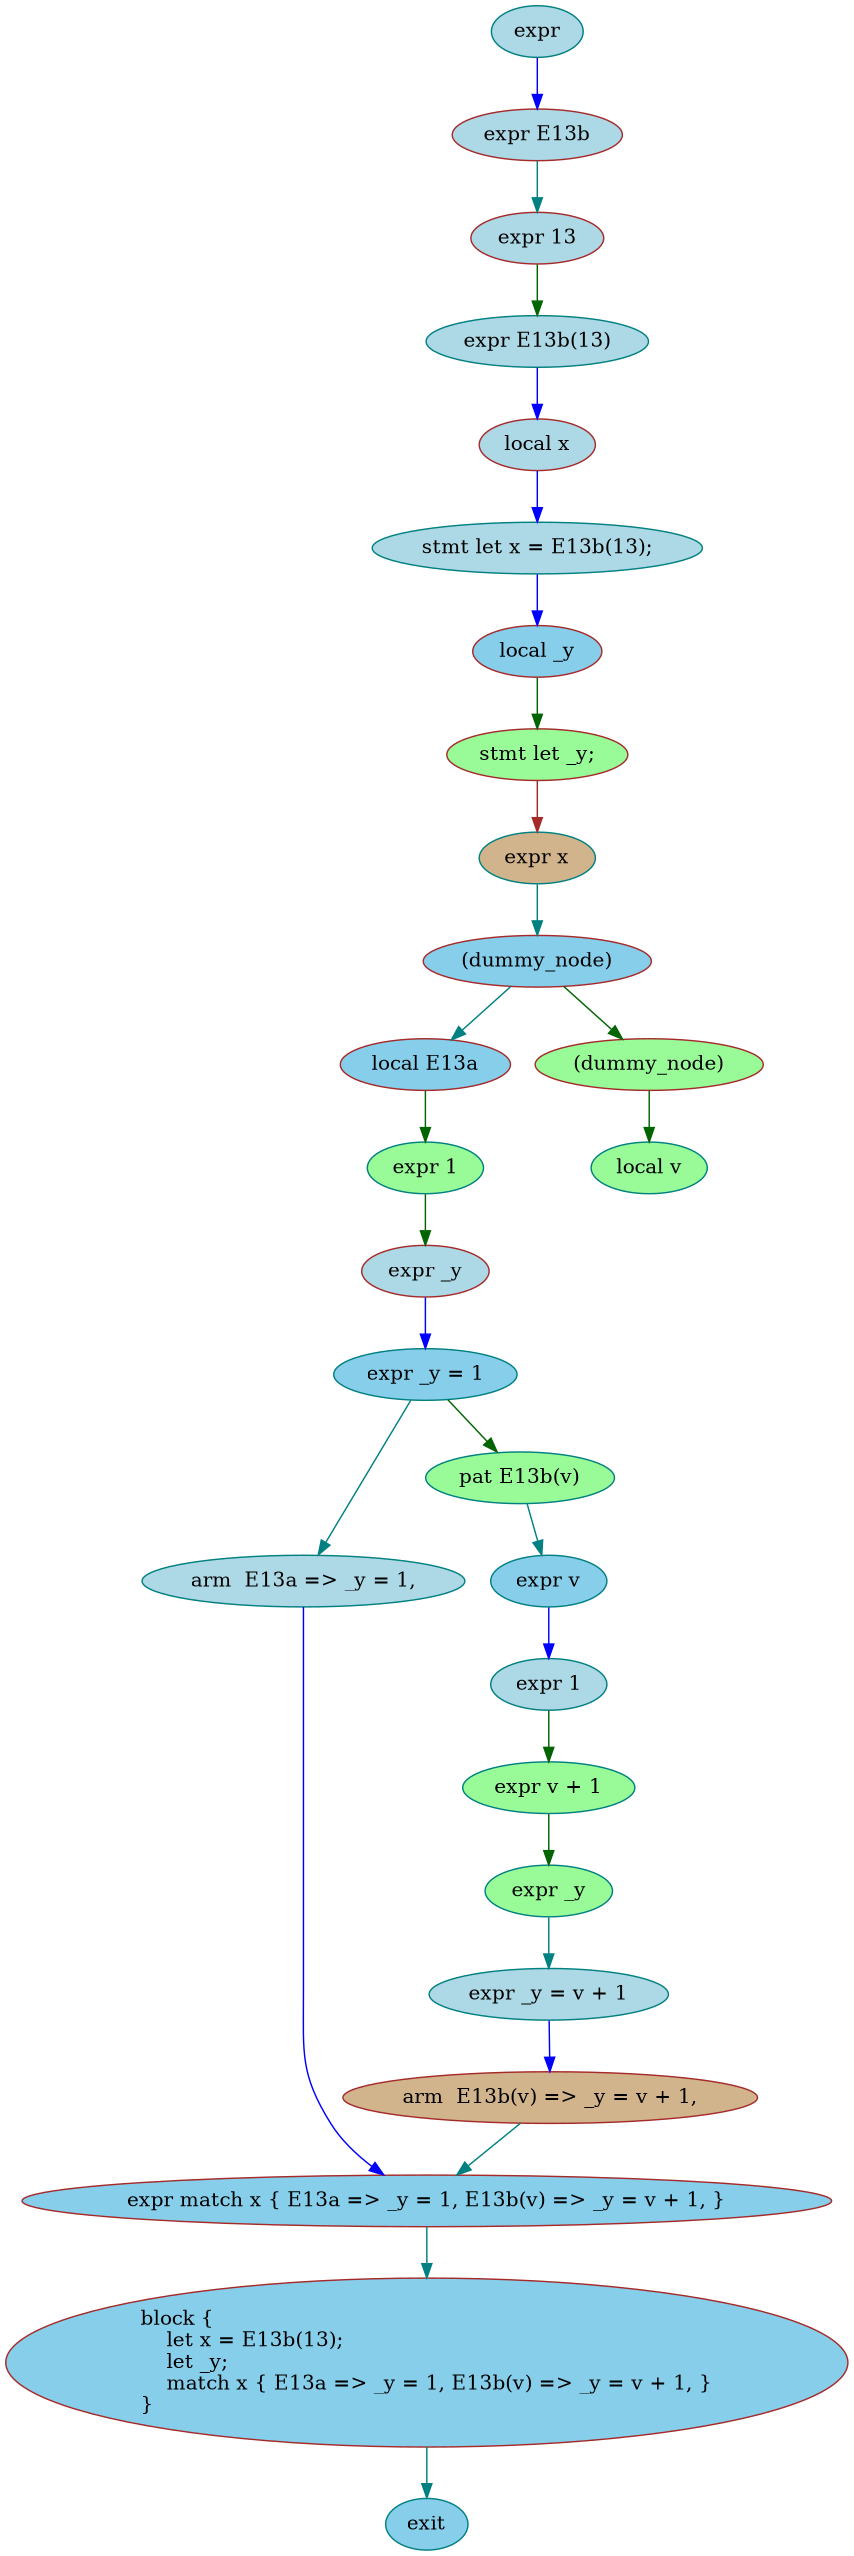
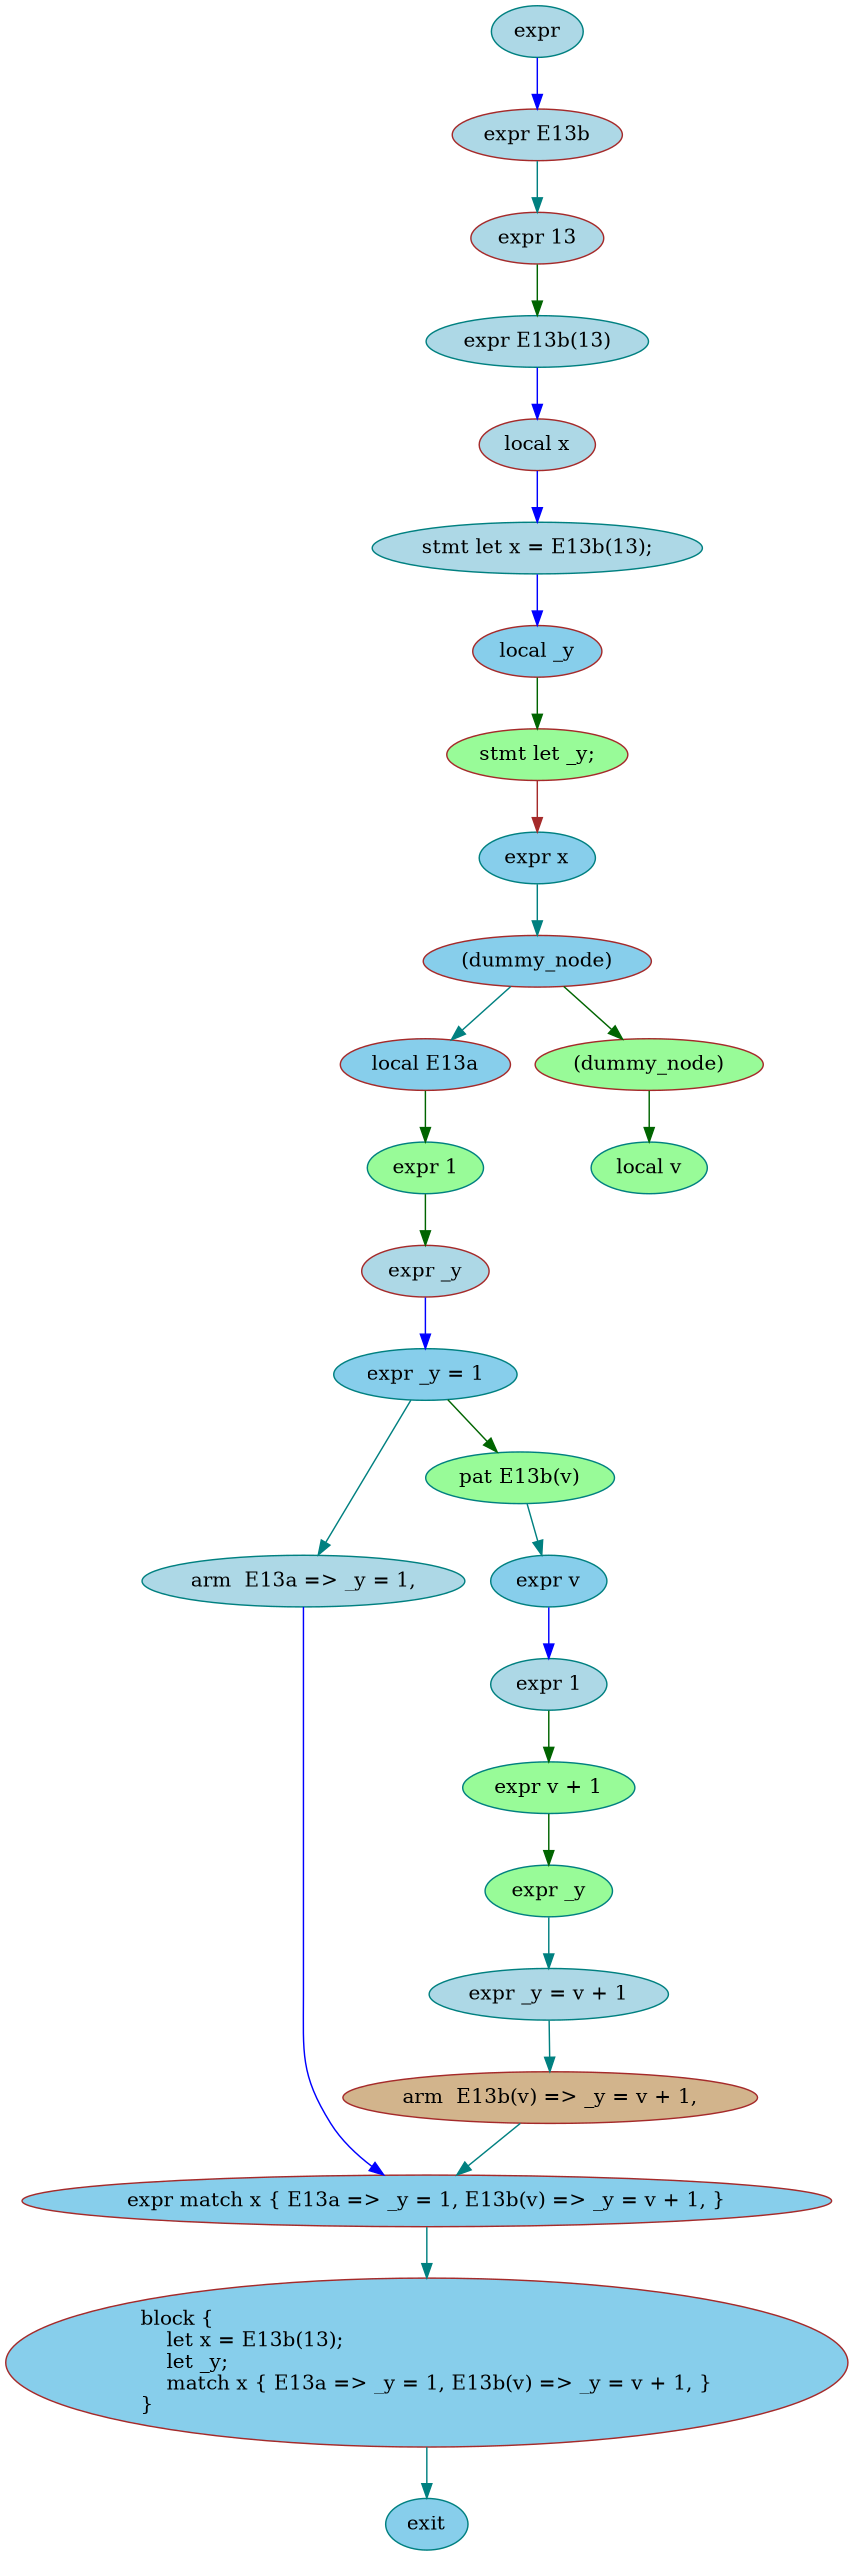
node "expr x": fillcolor tan -> skyblue
edge "expr _y = v + 1" -> "arm  E13b(v) => _y = v + 1,": color blue -> teal
